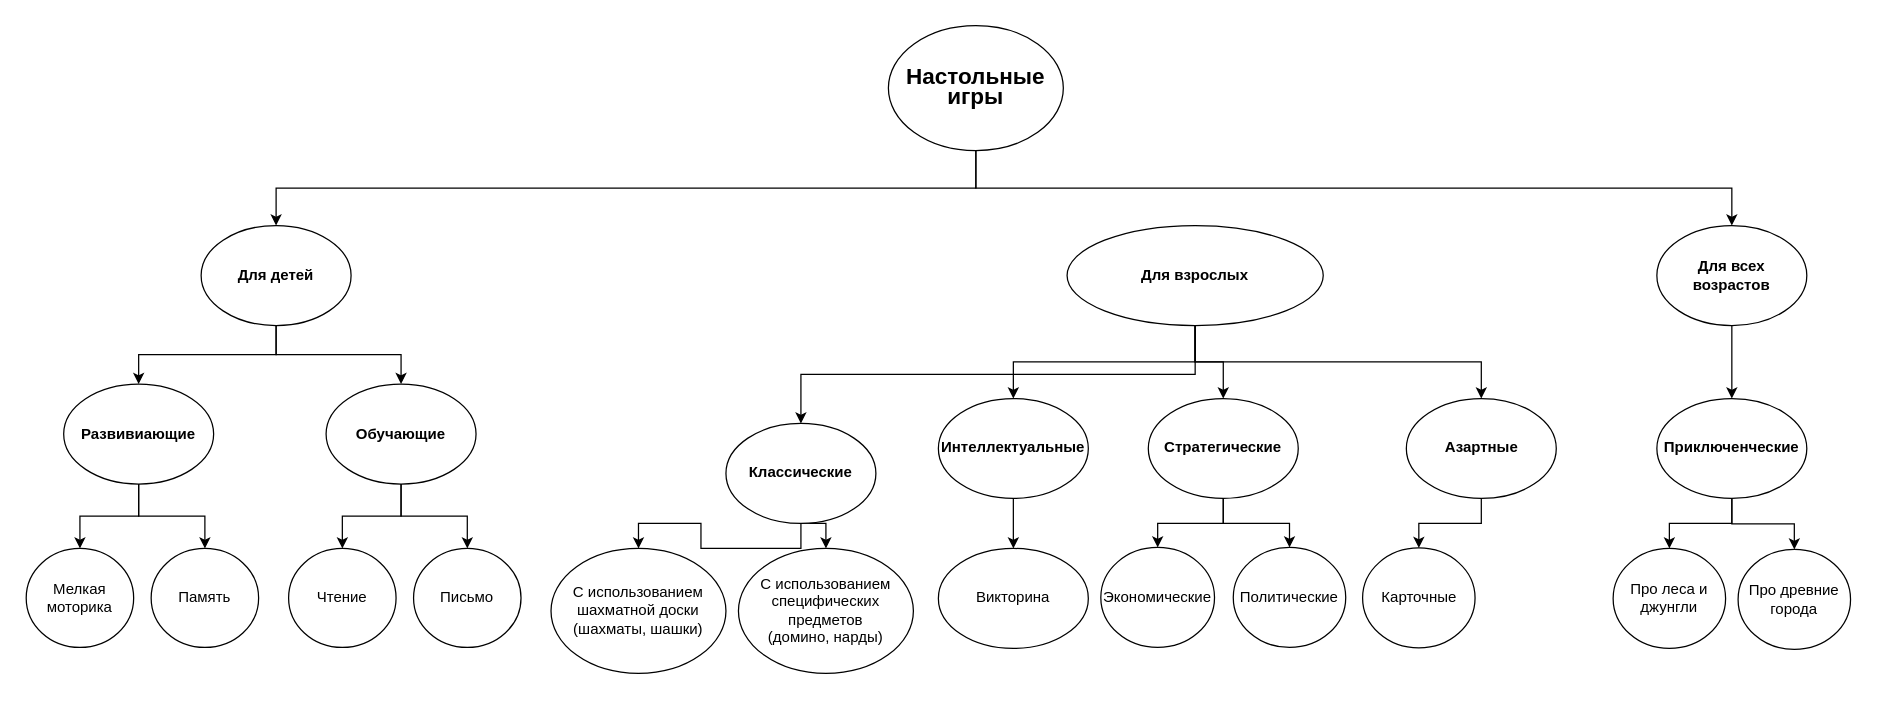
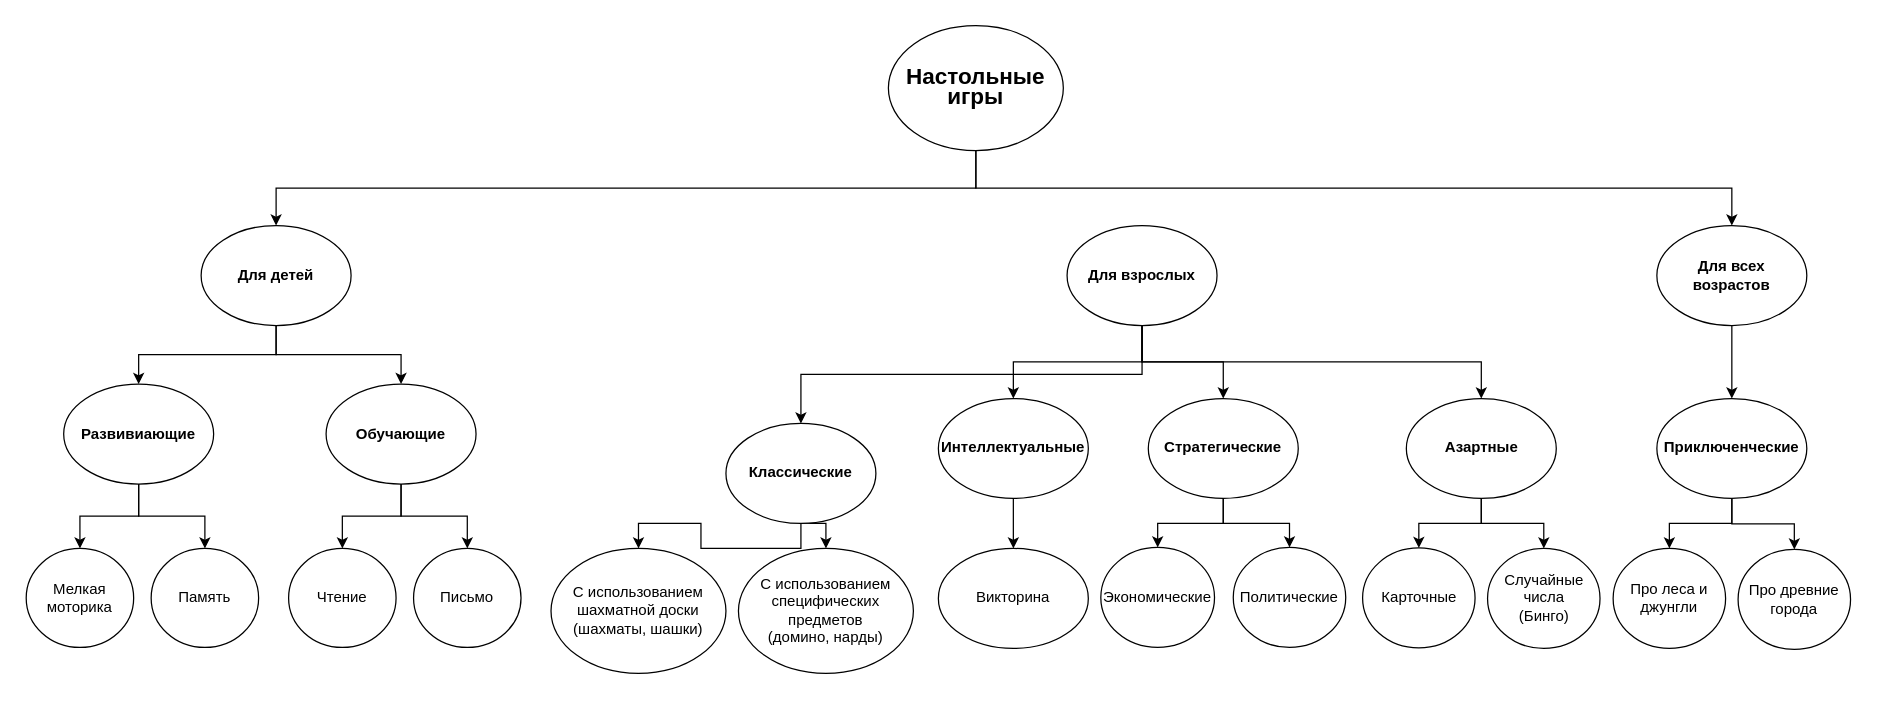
node "Для взрослых": size 256x100 -> 150x100
edge "Азартные" -> "Случайные числа (Бинго)": added
node "Случайные числа (Бинго)": added
